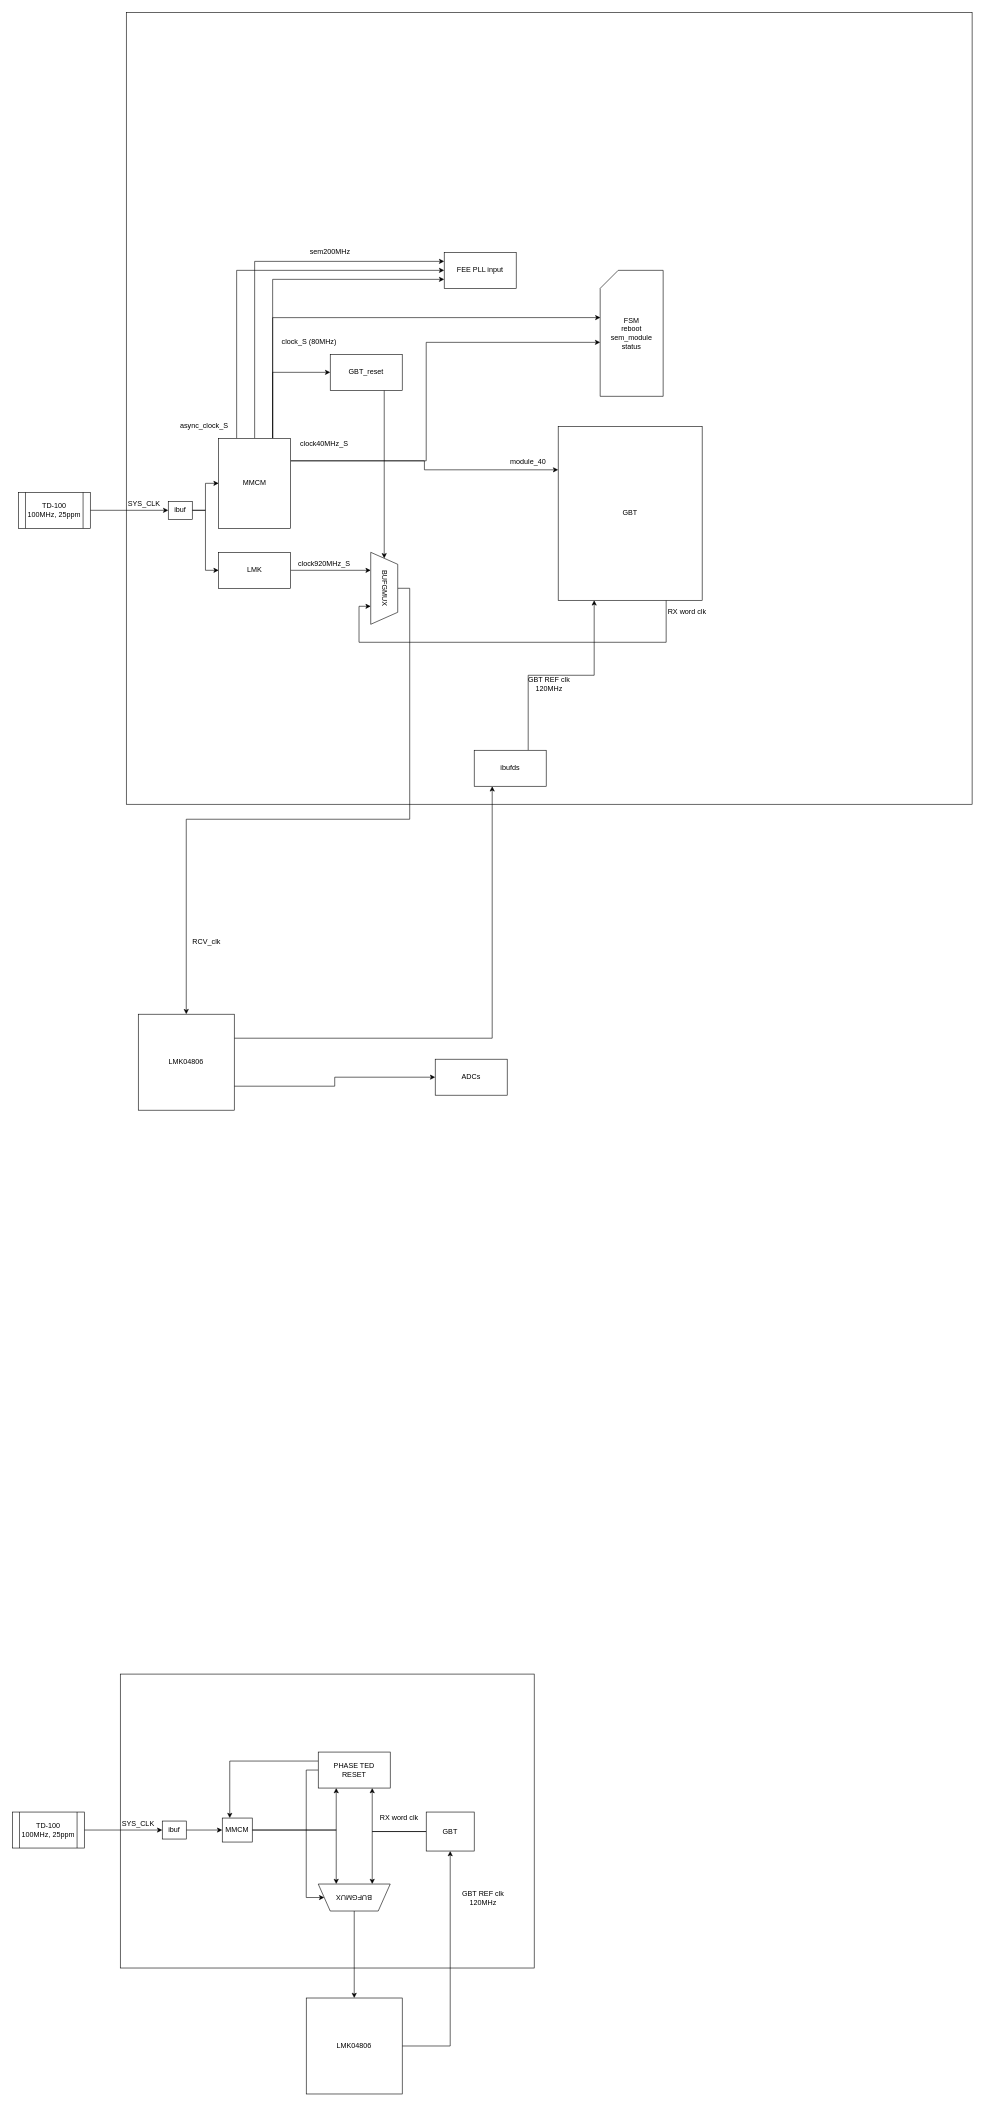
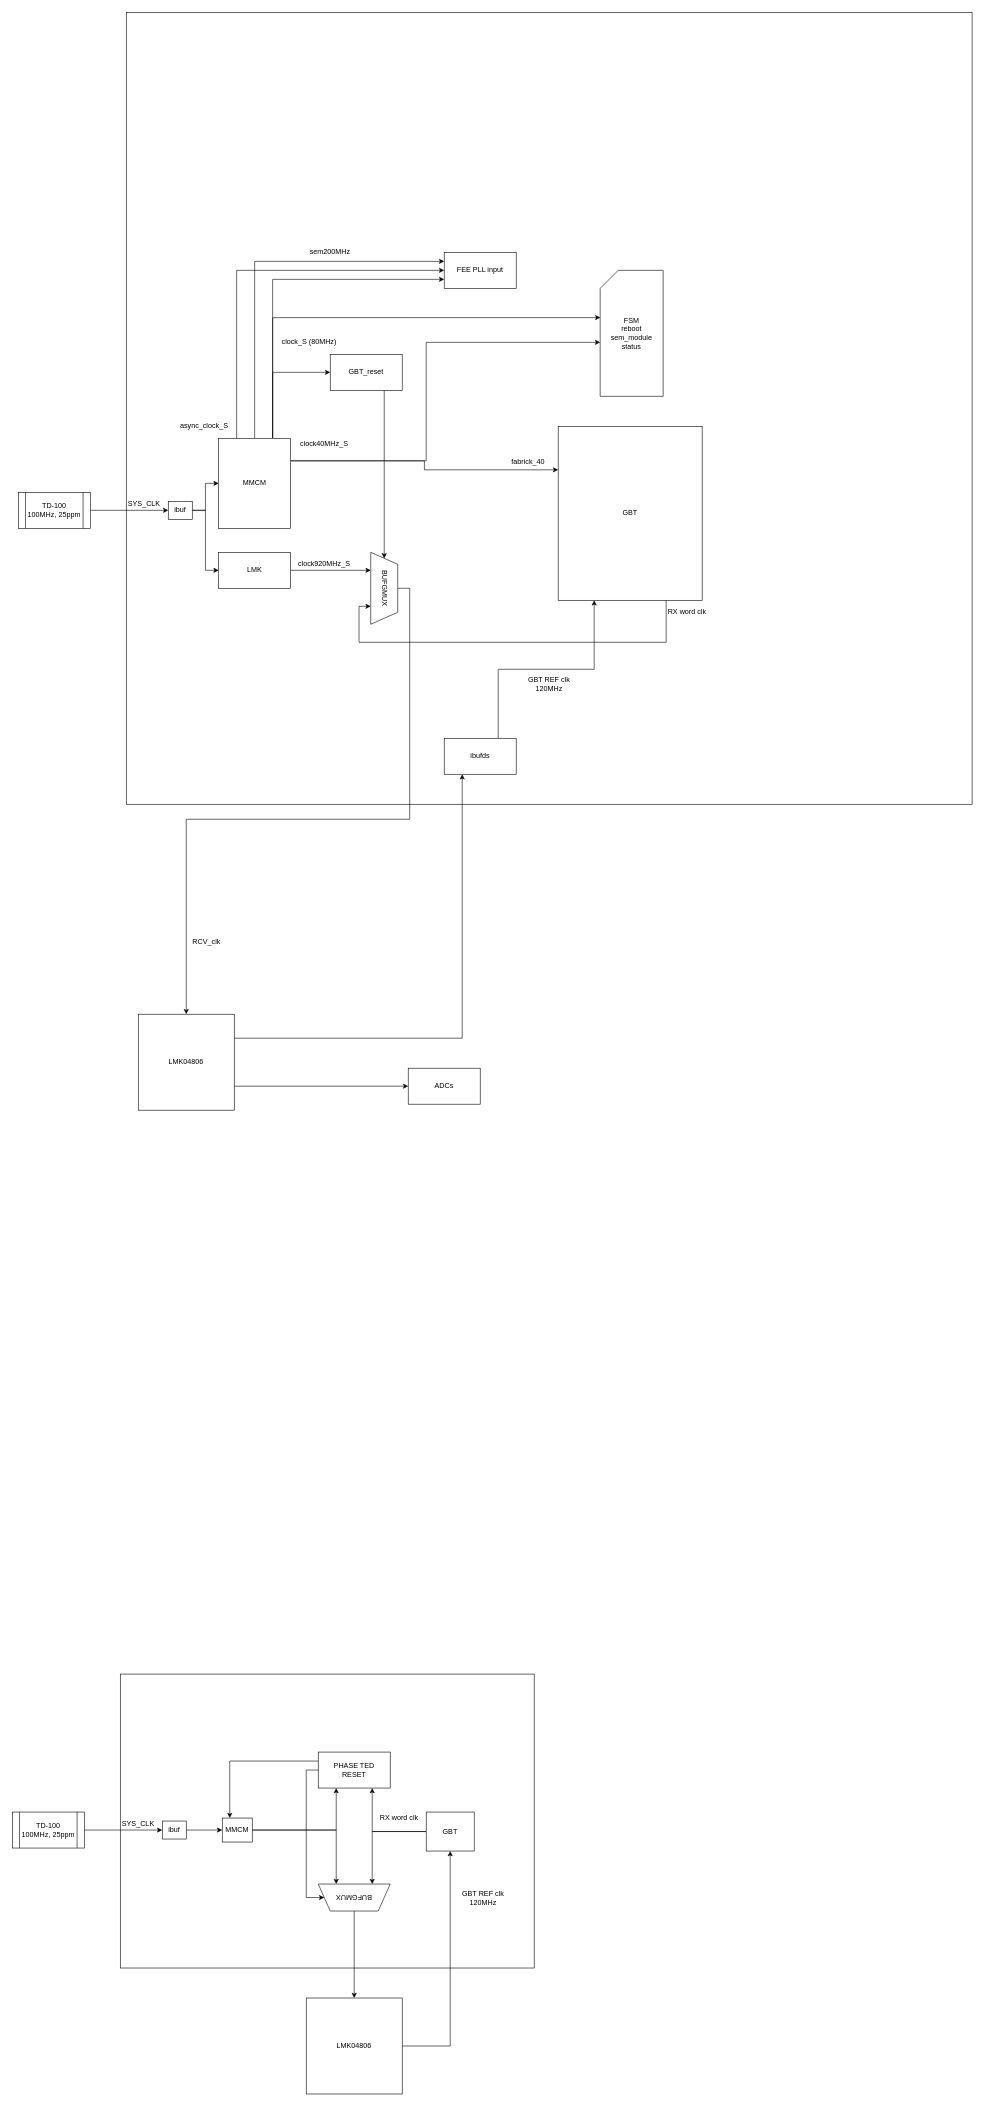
node "module_40": label "module_40" -> "fabrick_40"
node "ibufds": moved (510, 768) -> (480, 756)
node "ADCs": moved (471, 1077) -> (444, 1086)
